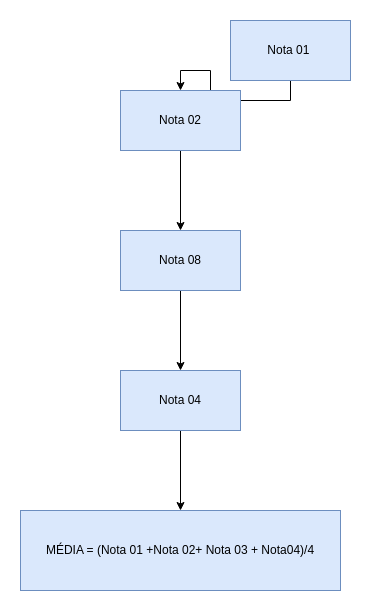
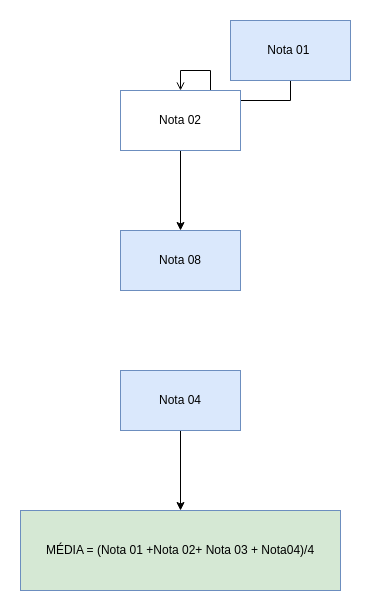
edge "Nota 01" -> "Nota 02": arrowhead classic -> open
node "Nota 02": fillcolor #dae8fc -> #ffffff
edge "Nota 08" -> "Nota 04": removed
node "MÉDIA = (Nota 01 +Nota 02+ Nota 03 + Nota04)/4": fillcolor #dae8fc -> #d5e8d4
